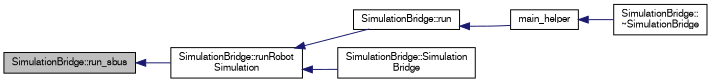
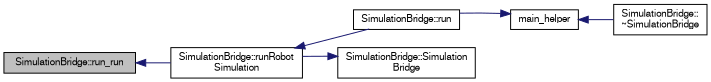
edge "main_helper" -> "SimulationBridge::run": reversed
node "SimulationBridge::run_sbus": label "SimulationBridge::run_sbus" -> "SimulationBridge::run_run"
edge "SimulationBridge::Simulation Bridge" -> "SimulationBridge::runRobot Simulation": reversed
